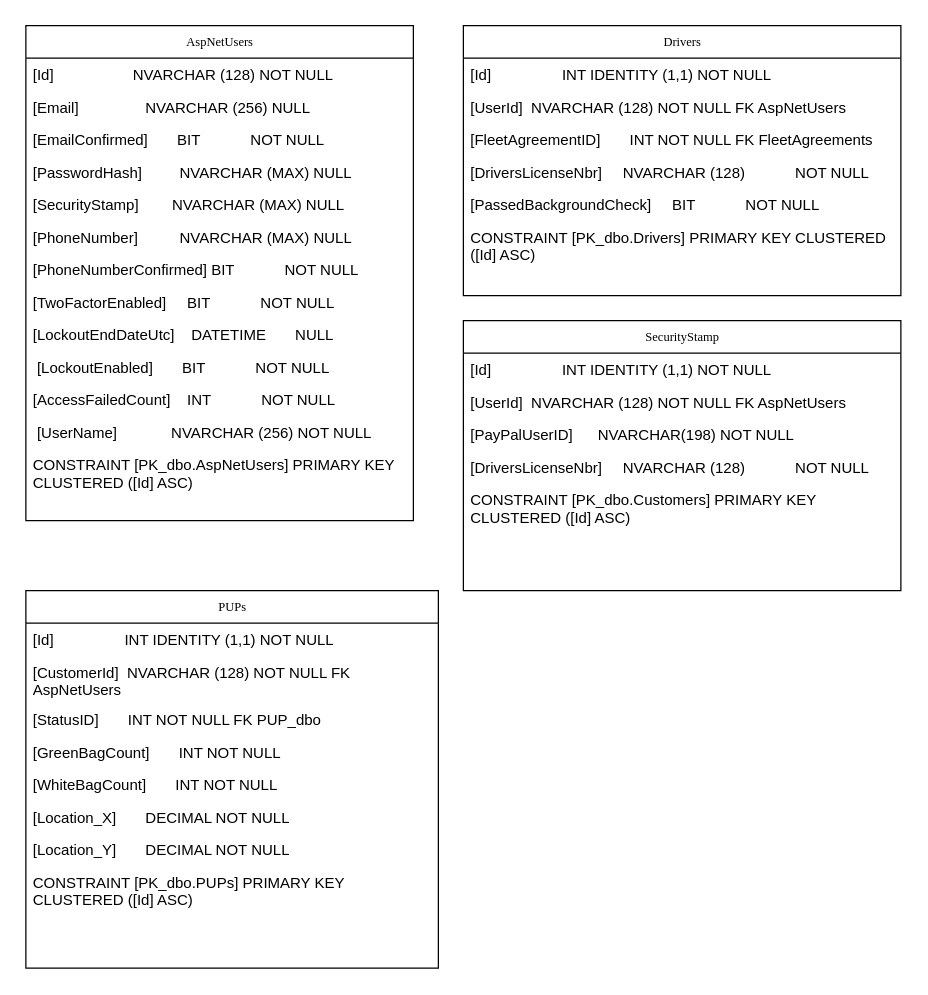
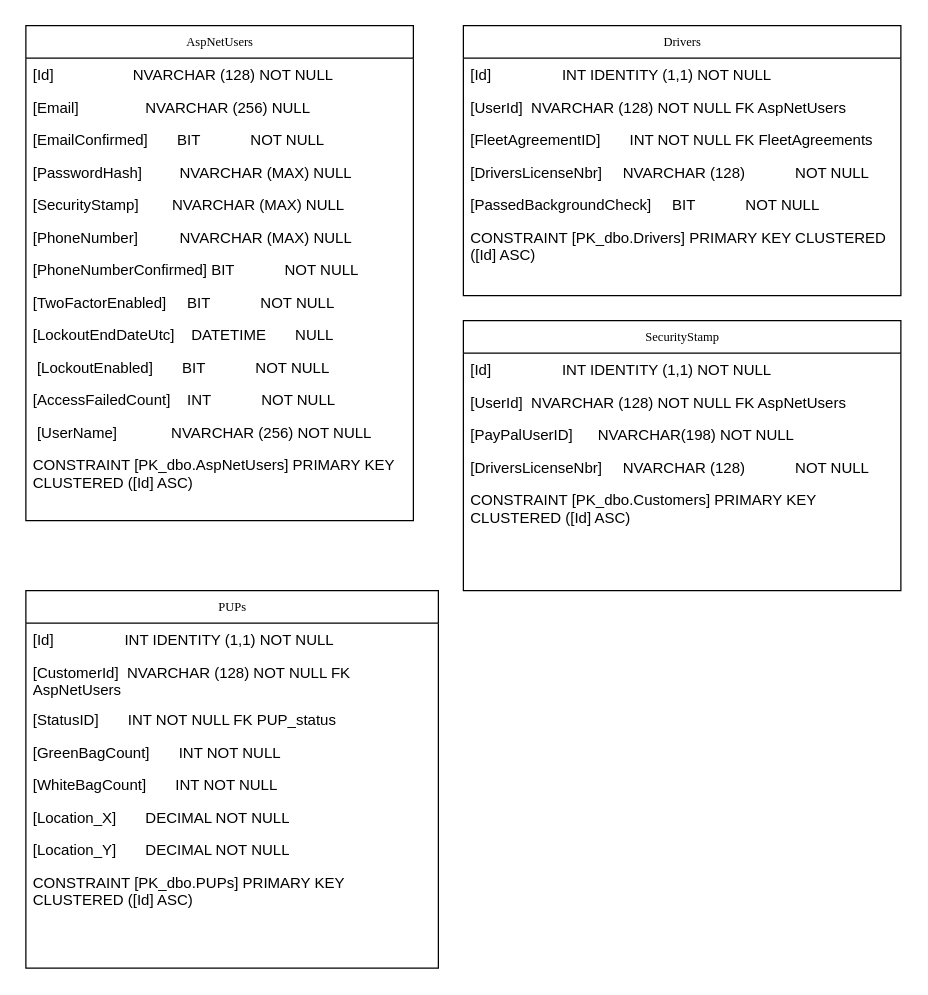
node "[StatusID] INT NOT NULL FK PUP_dbo": label "[StatusID] INT NOT NULL FK PUP_dbo" -> "[StatusID] INT NOT NULL FK PUP_status"
